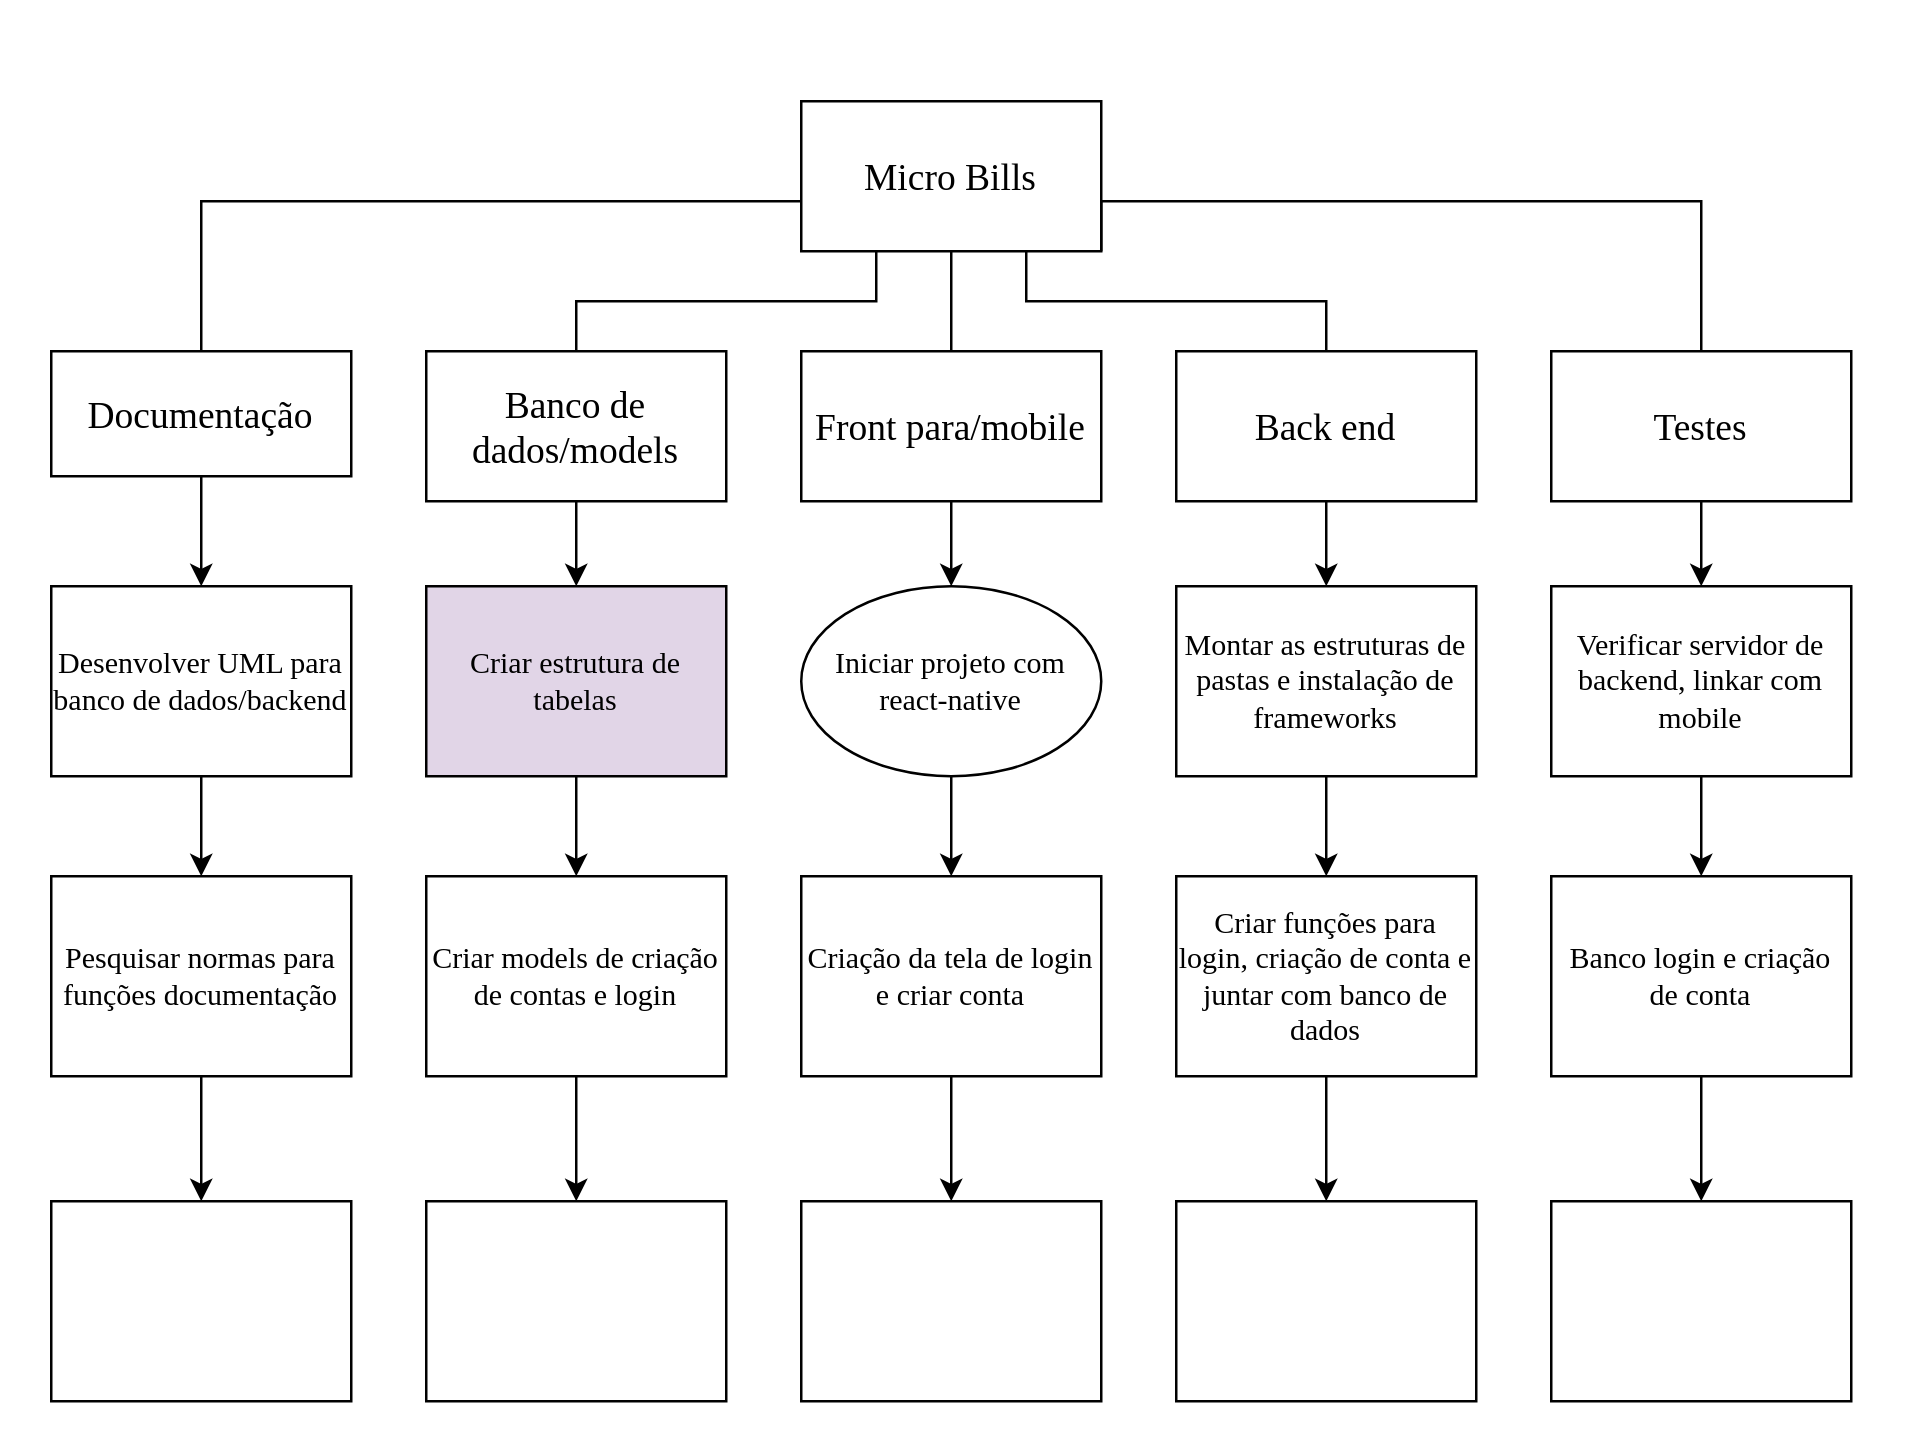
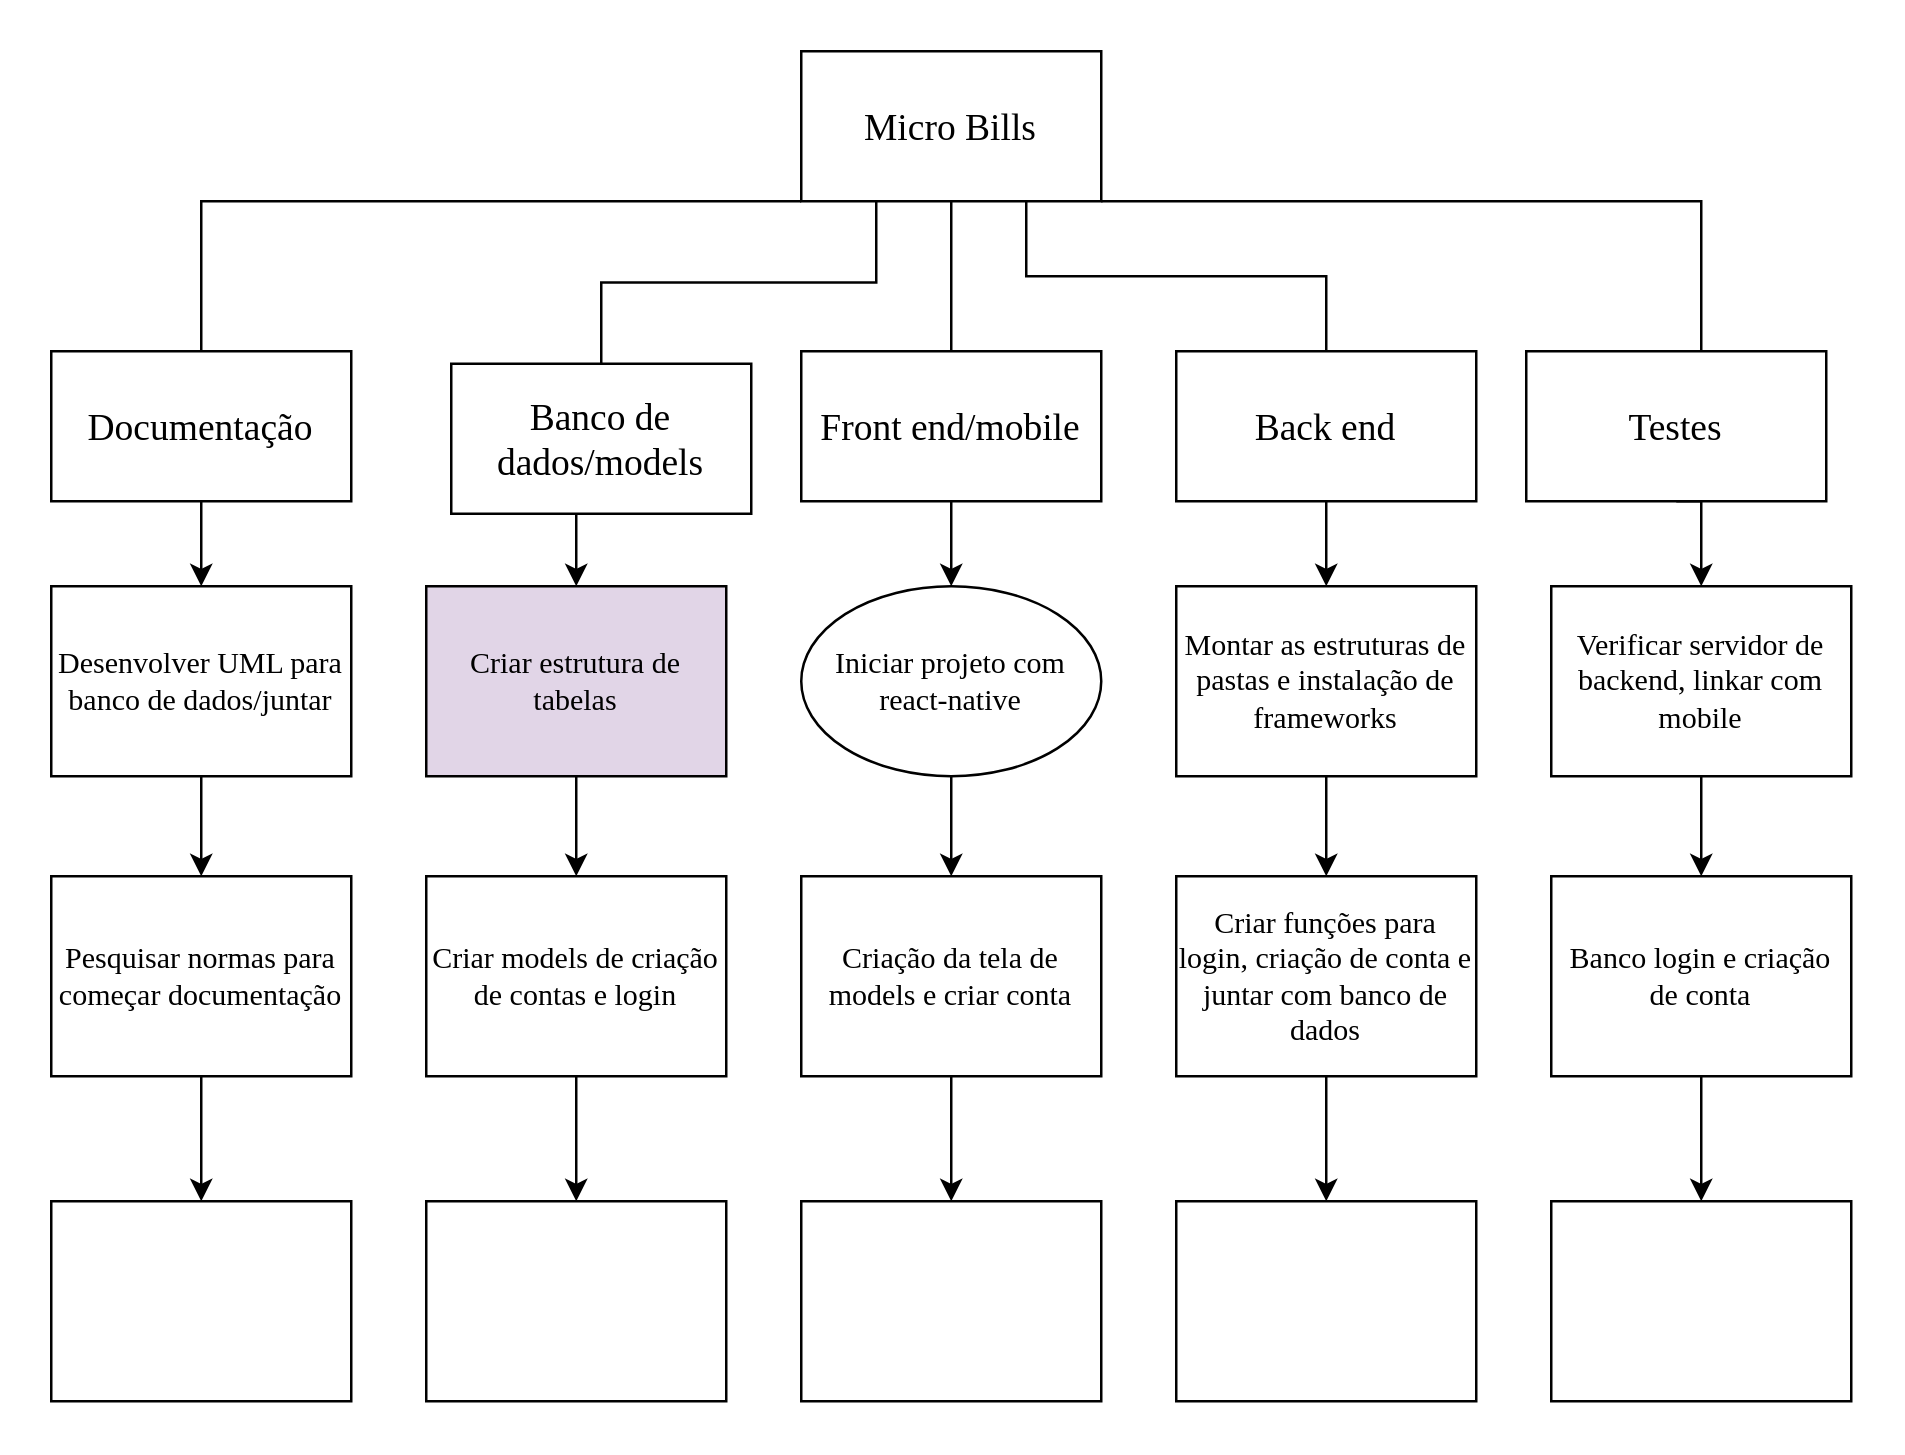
node "Micro Bills": moved (951, 176) -> (951, 126)
node "Documentação": size 300x125 -> 300x150
node "Banco de dados/models": moved (576, 426) -> (601, 439)
node "Front para/mobile": label "Front para/mobile" -> "Front end/mobile"
node "Testes": moved (1701, 426) -> (1676, 426)
node "Desenvolver UML para banco de dados/backend": label "Desenvolver UML para banco de dados/backend" -> "Desenvolver UML para banco de dados/juntar"
node "Pesquisar normas para funções documentação": label "Pesquisar normas para funções documentação" -> "Pesquisar normas para começar documentação"
node "Criação da tela de login e criar conta": label "Criação da tela de login e criar conta" -> "Criação da tela de models e criar conta"
